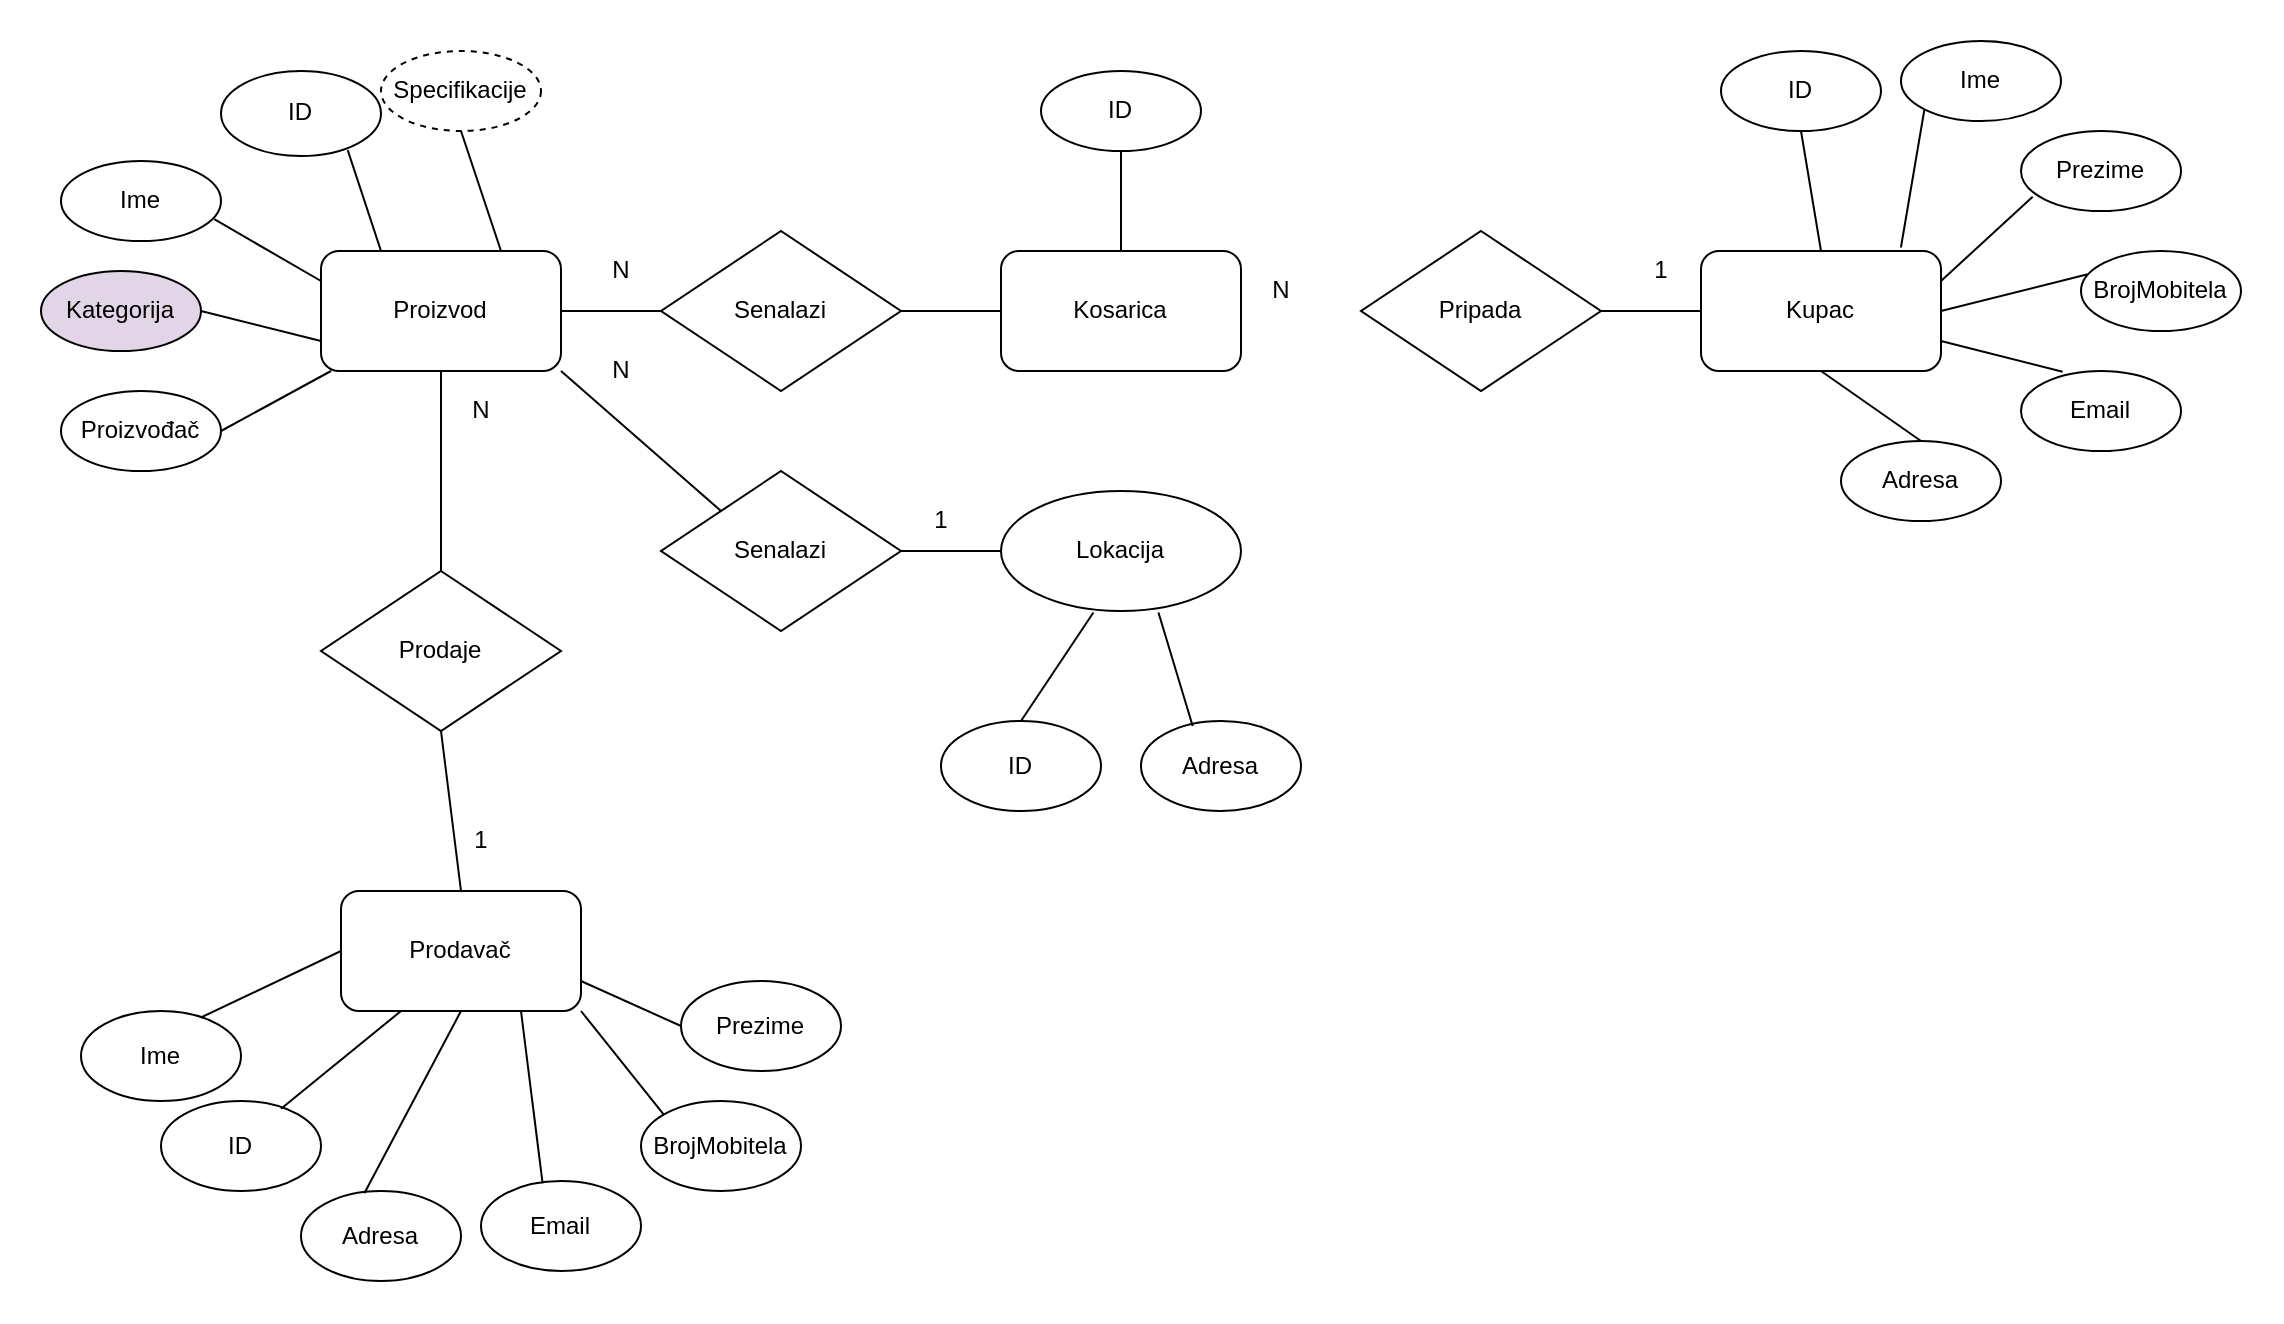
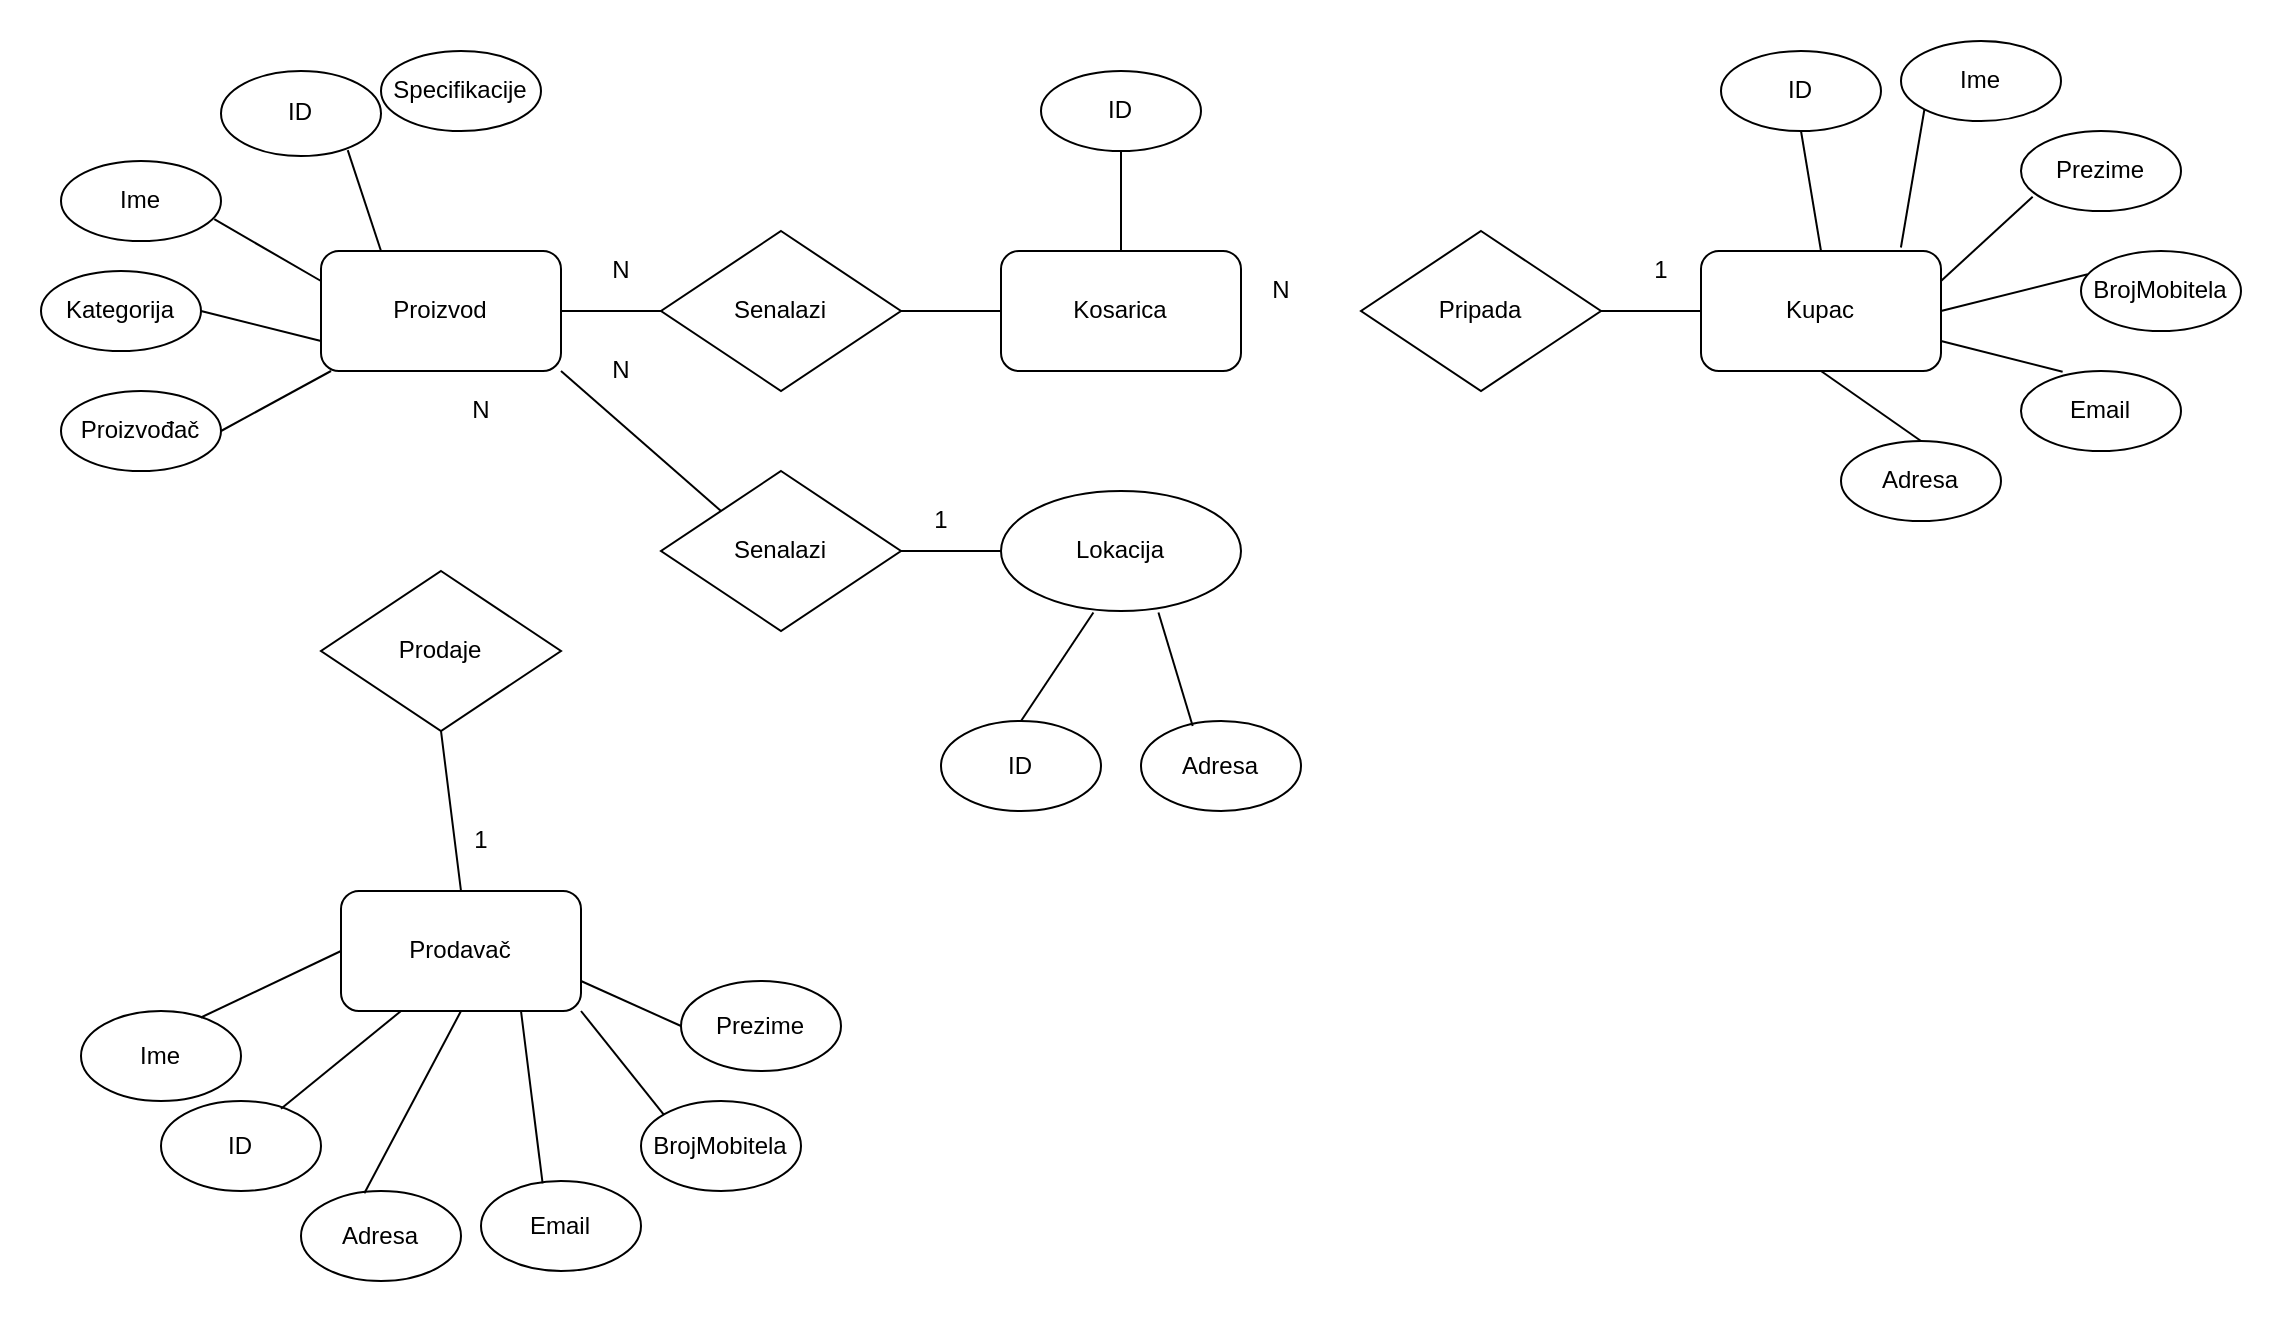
node "Specifikacije": style dashed -> solid
edge "Specifikacije" -- "Proizvod": removed
node "Kategorija": fillcolor #e1d5e7 -> #ffffff
edge "Proizvod" -- "Prodaje": removed
